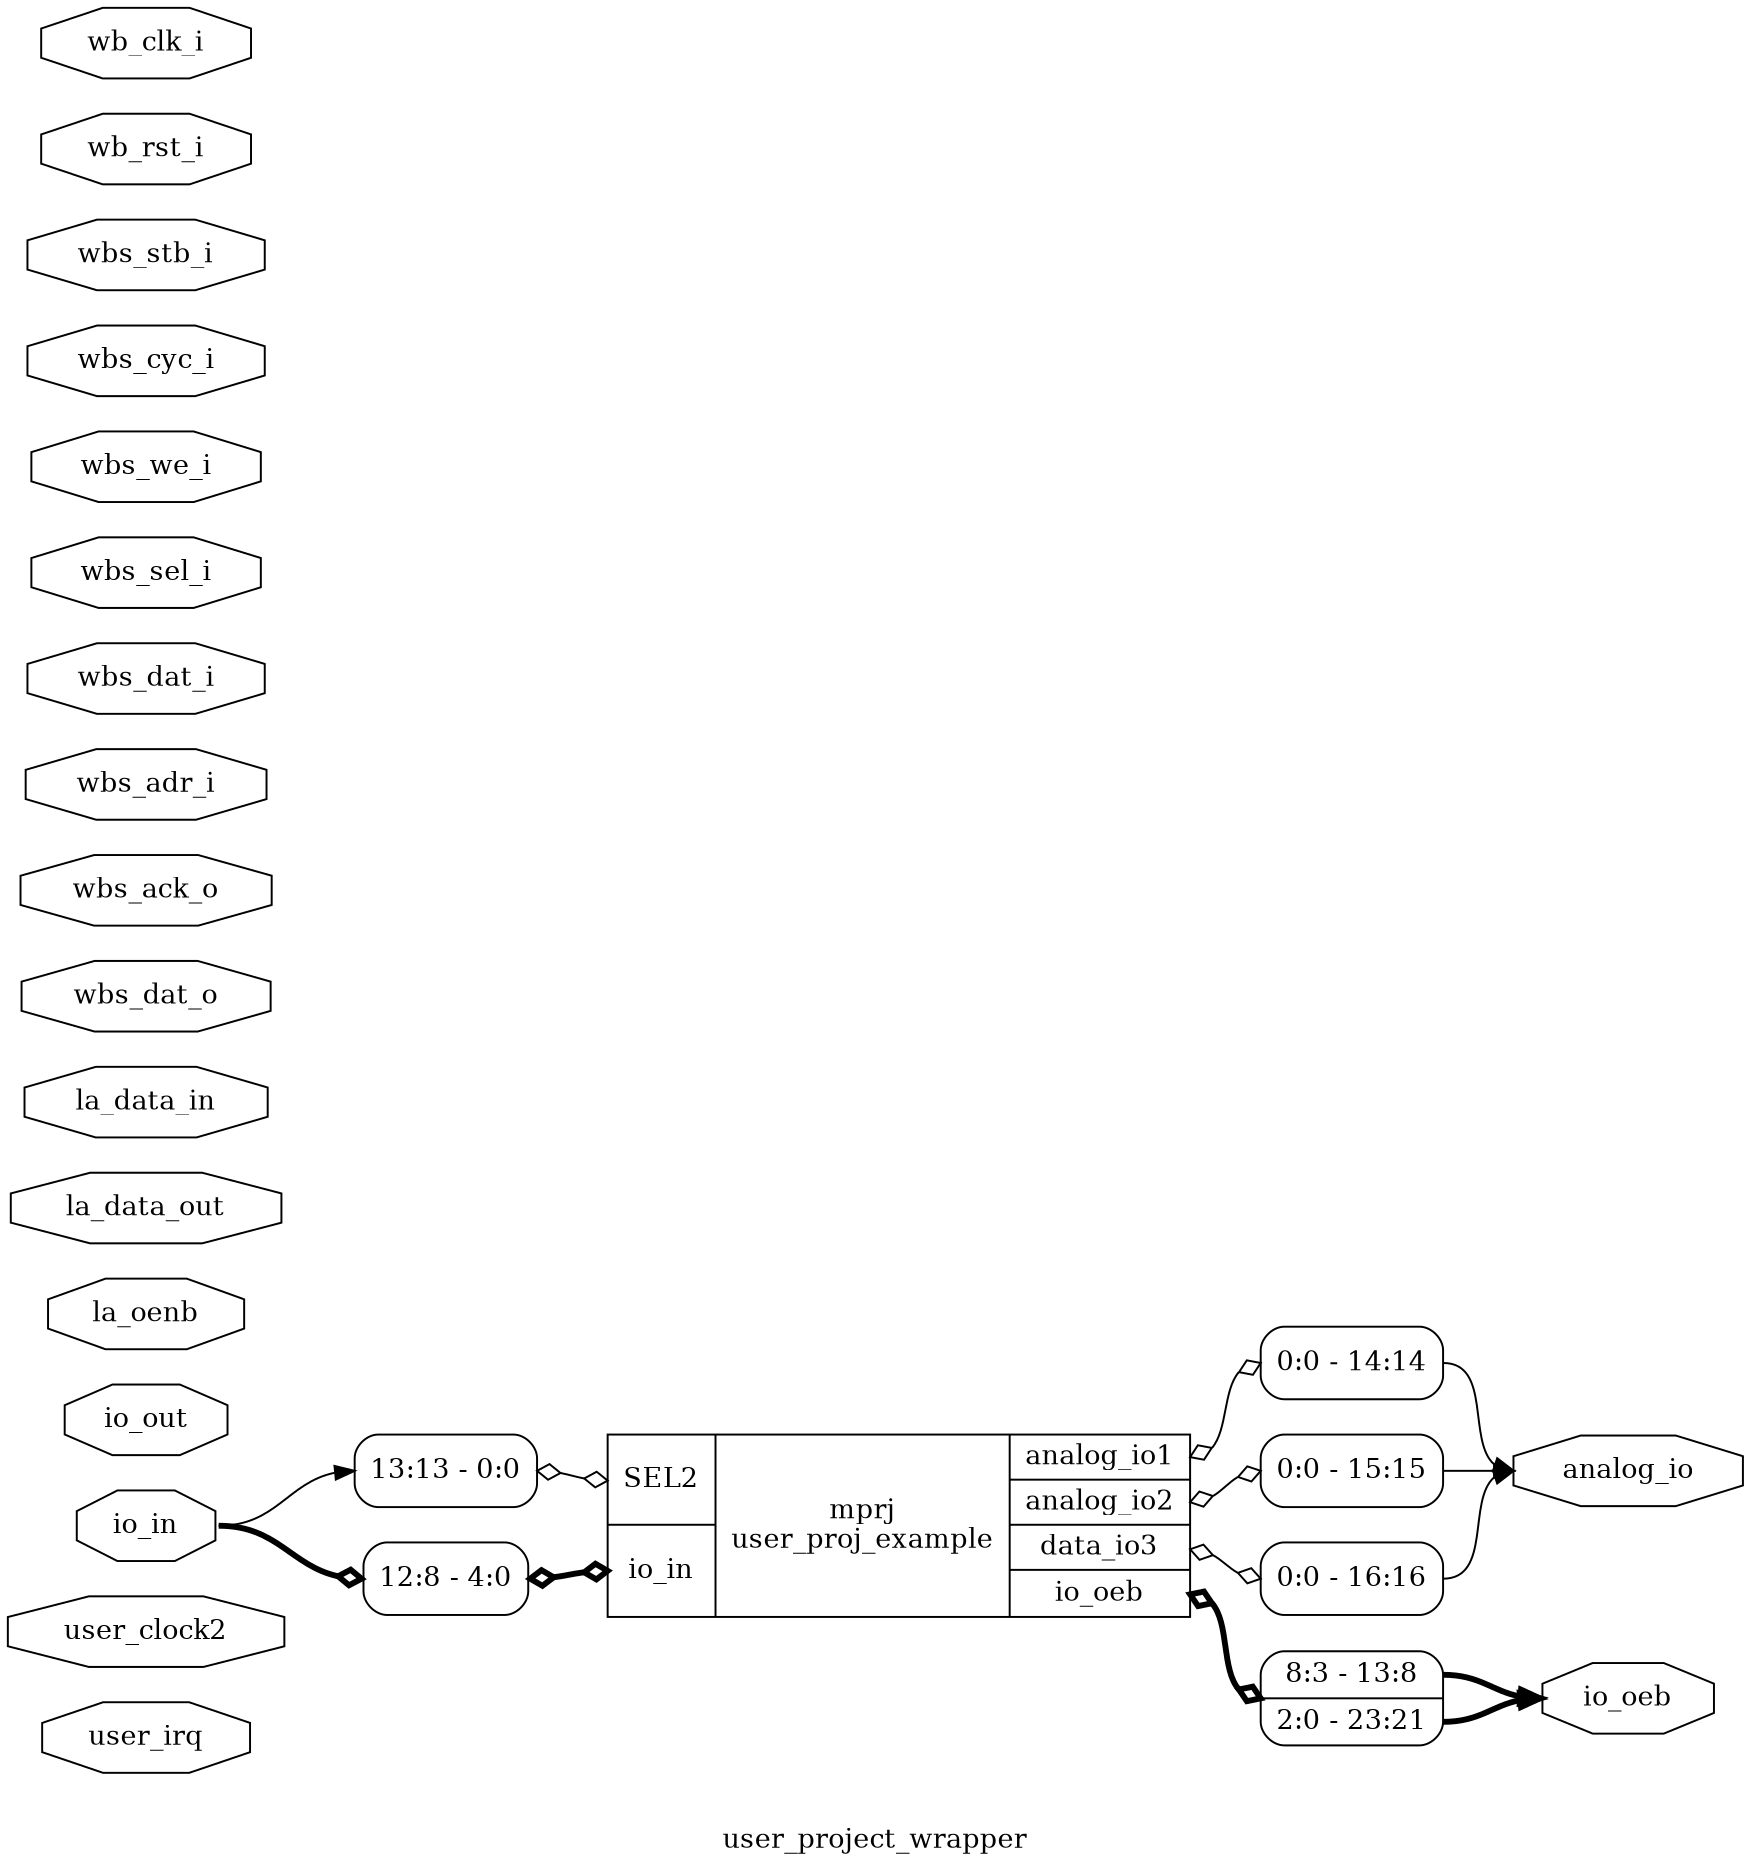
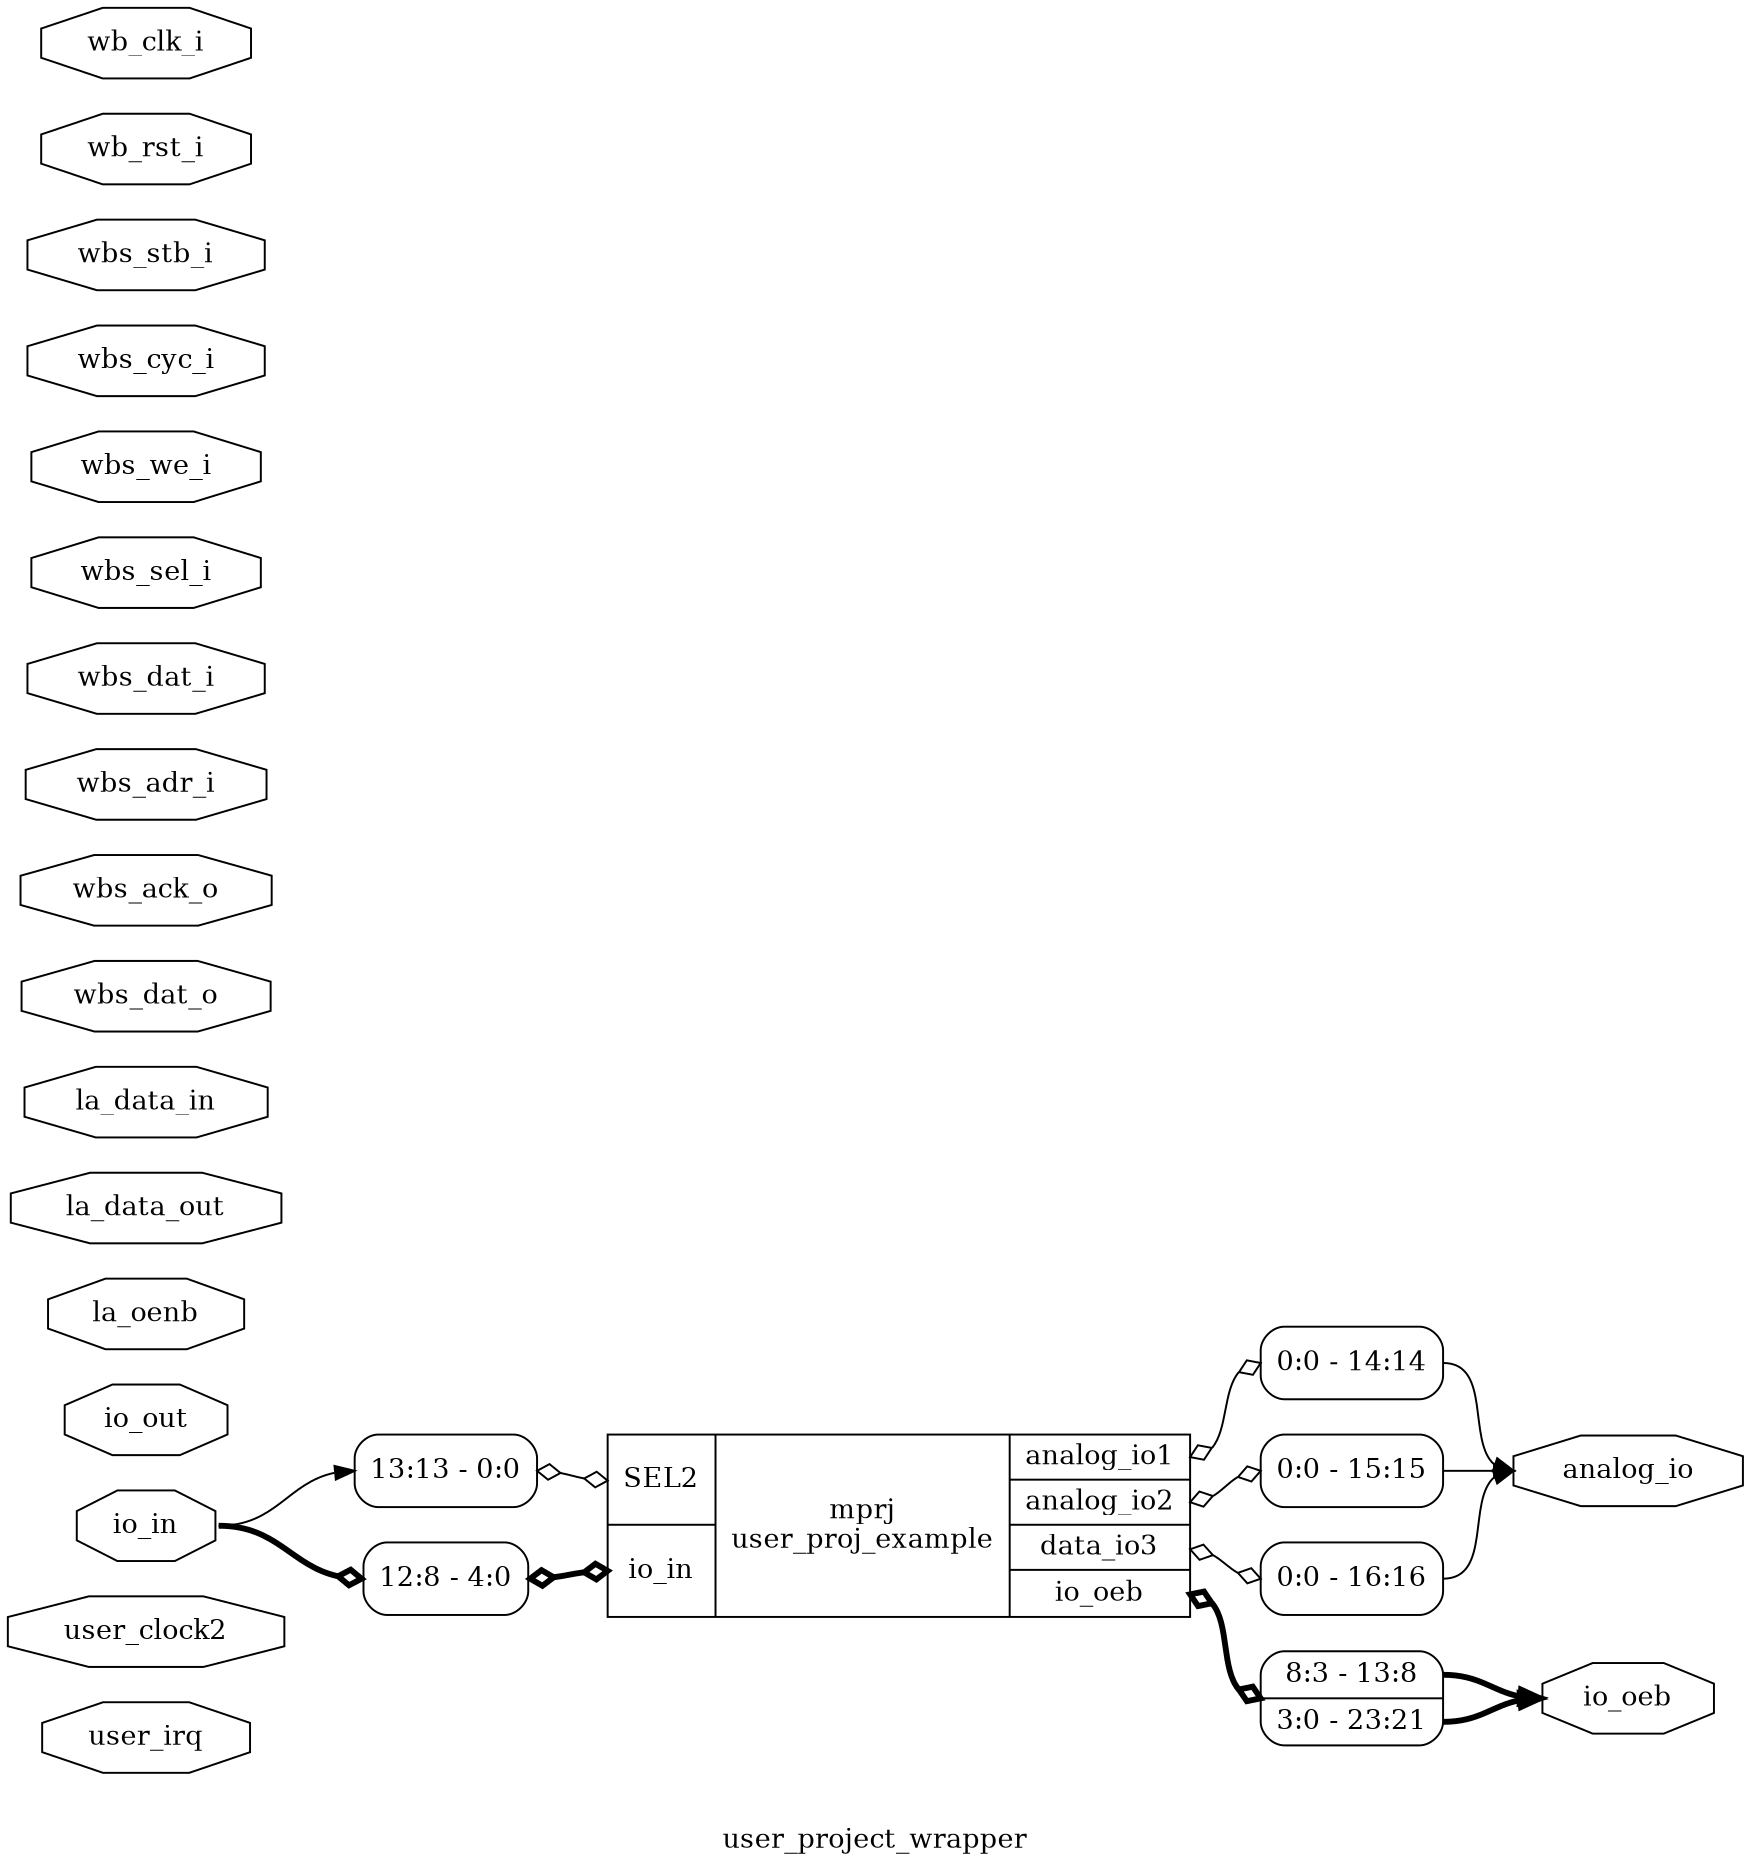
node "8:3 - 13:8": text "2:0 - 23:21" -> "3:0 - 23:21"
